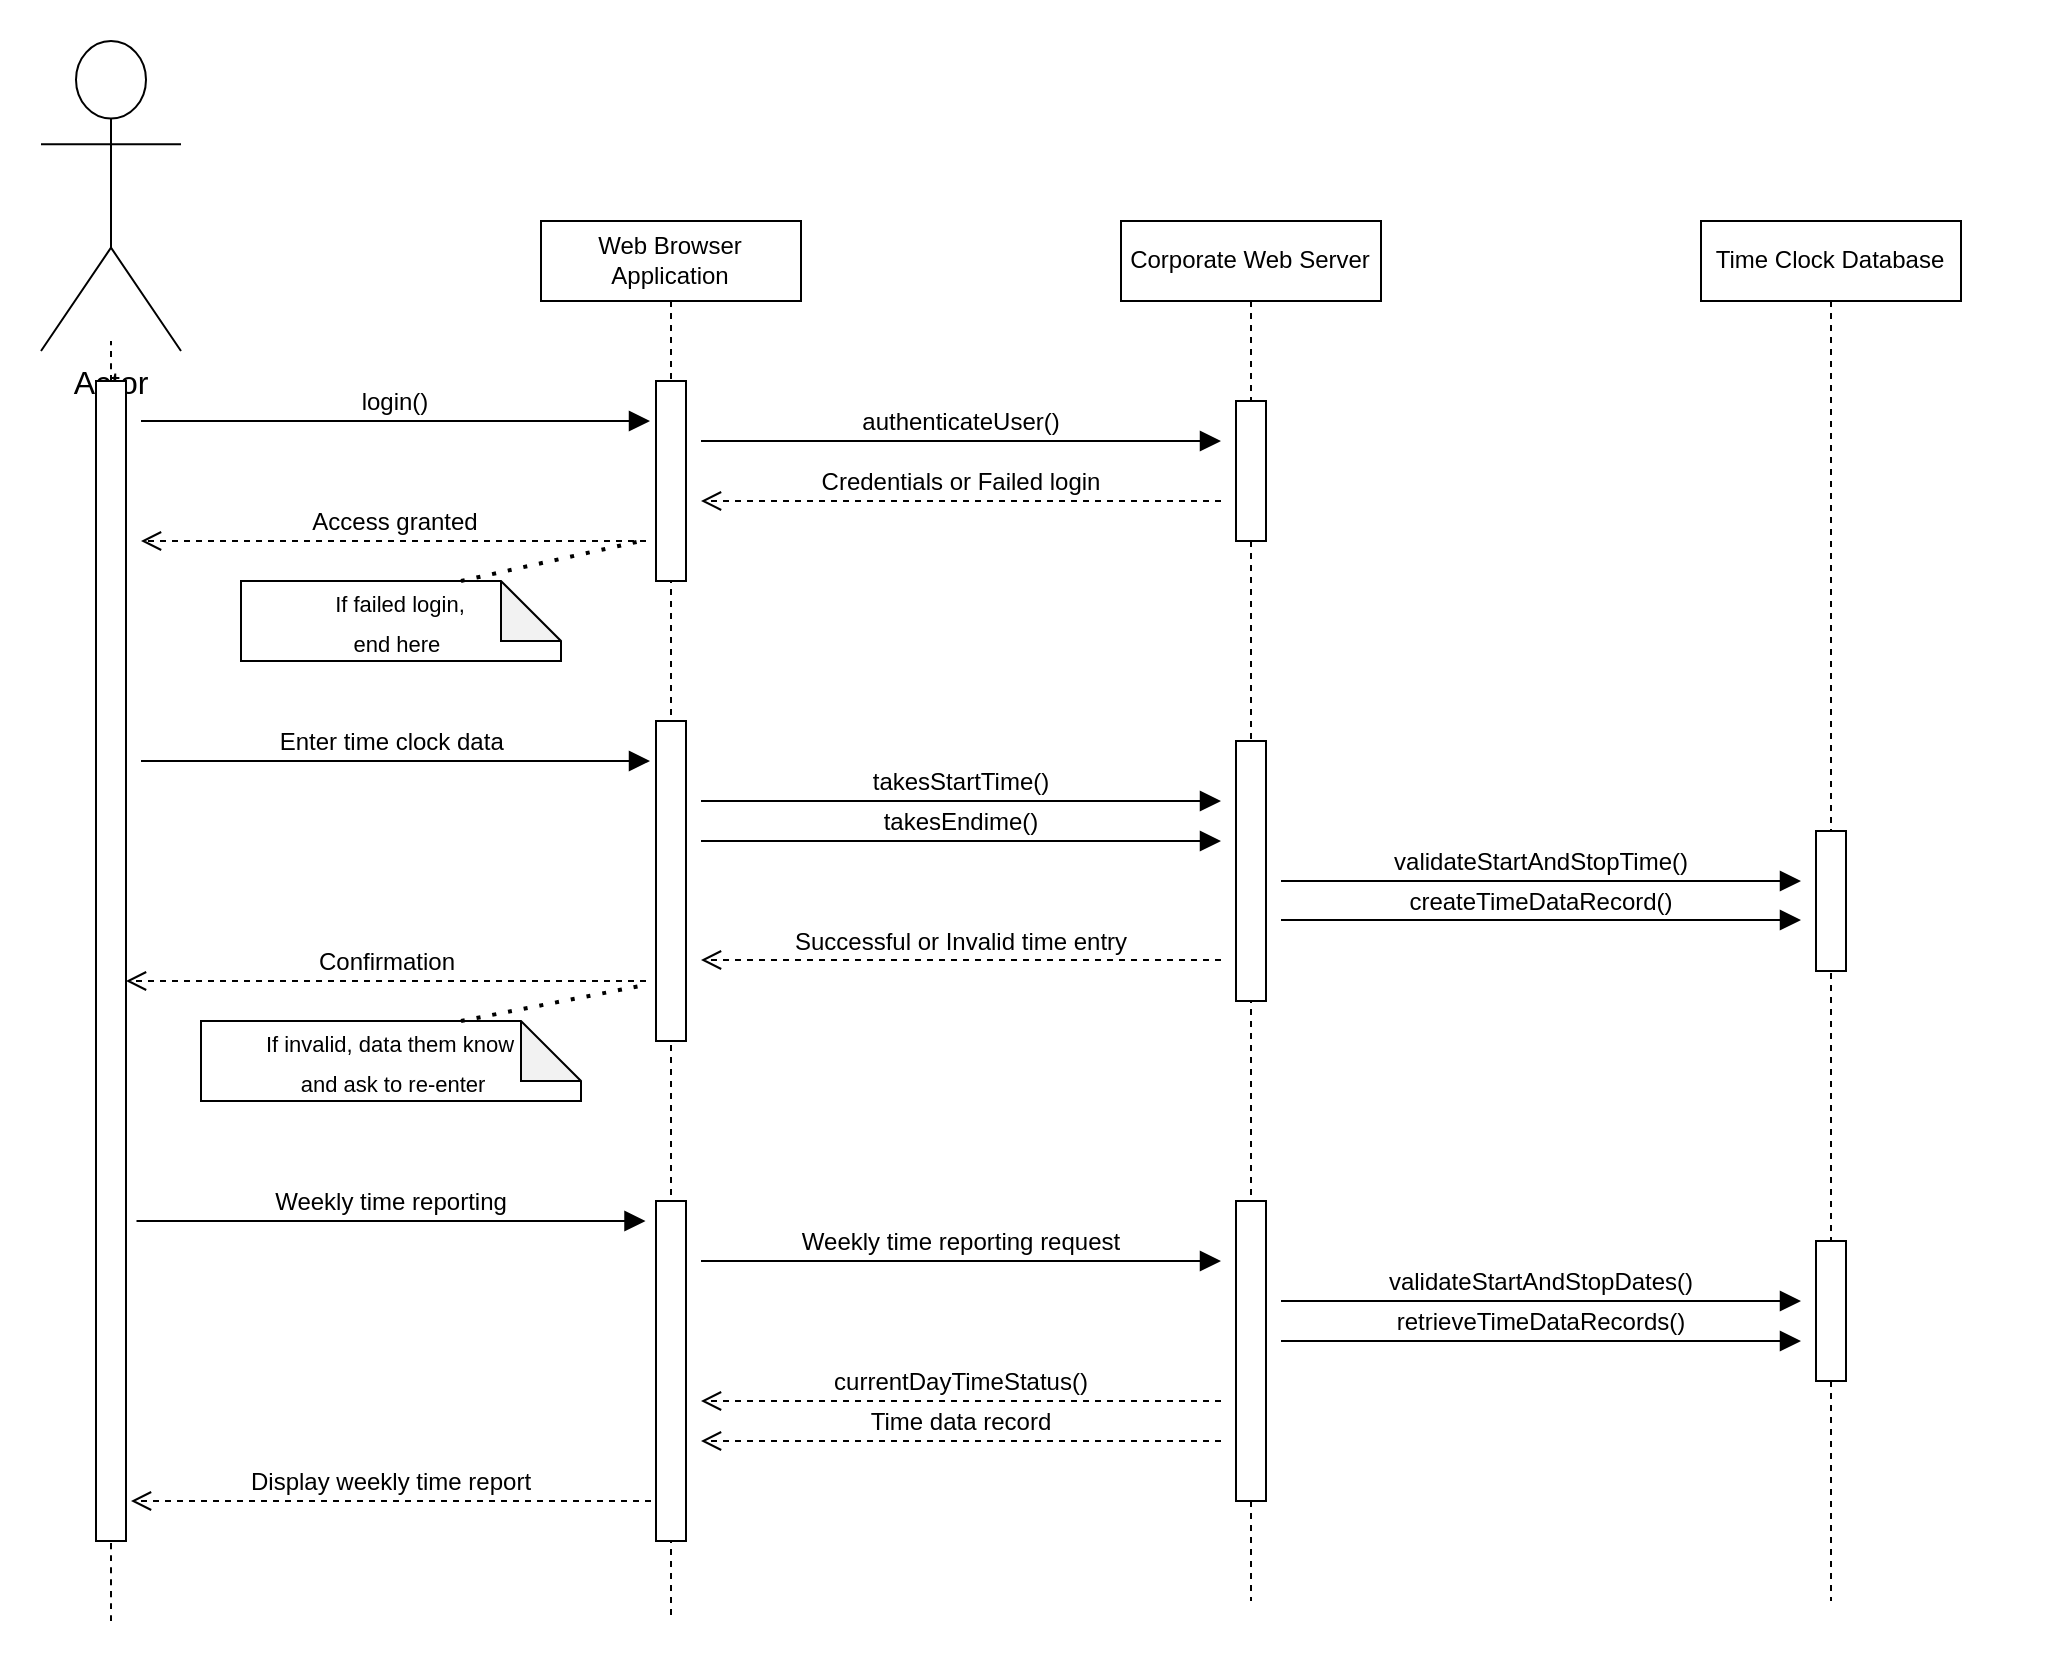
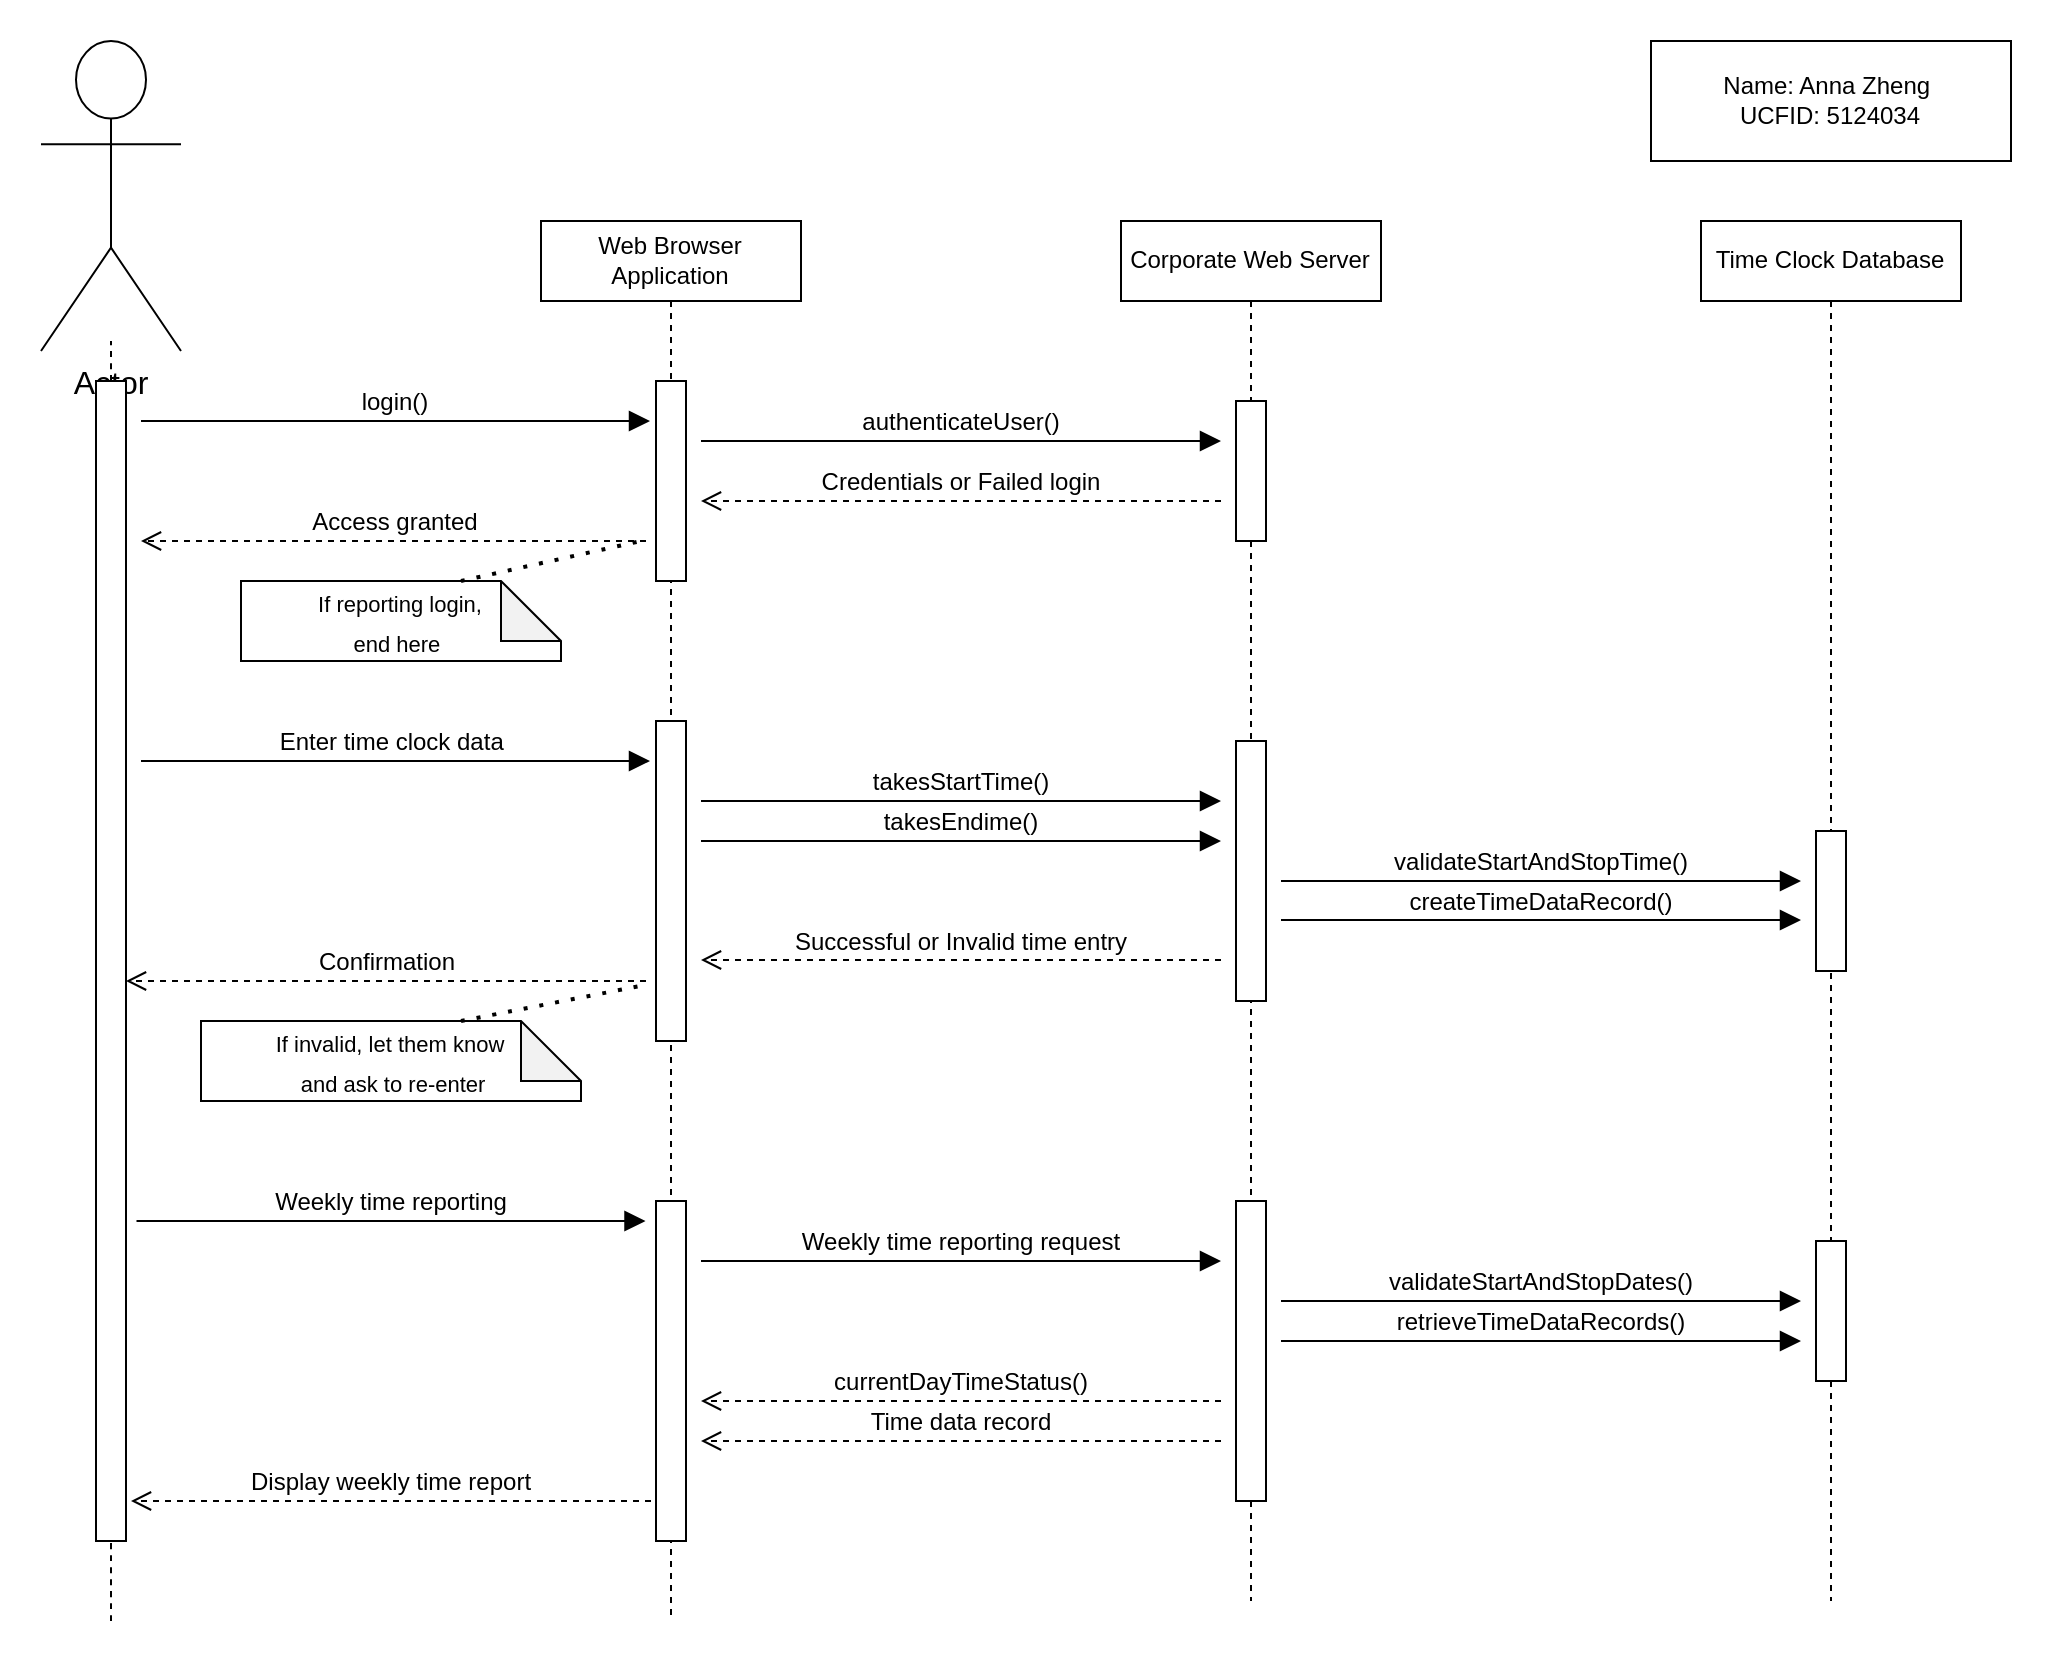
node "Name: Anna Zheng UCFID: 5124034": added
node "If failed login, end here": label "If failed login, end here" -> "If reporting login, end here"
node "If invalid, data them know and ask to re-enter": label "If invalid, data them know and ask to re-enter" -> "If invalid, let them know and ask to re-enter"
